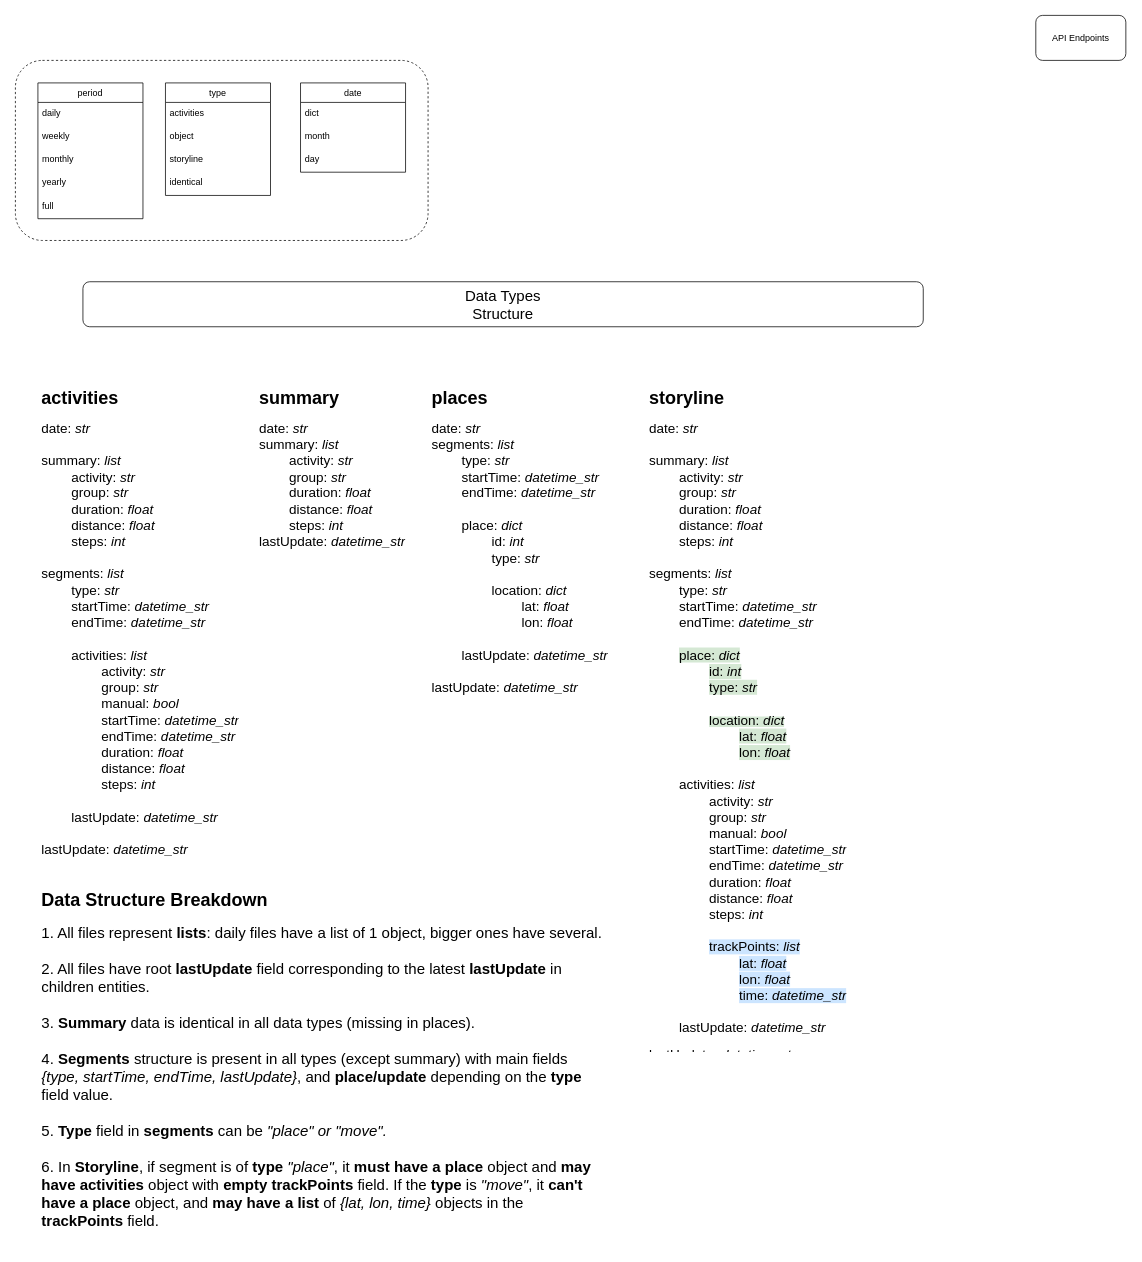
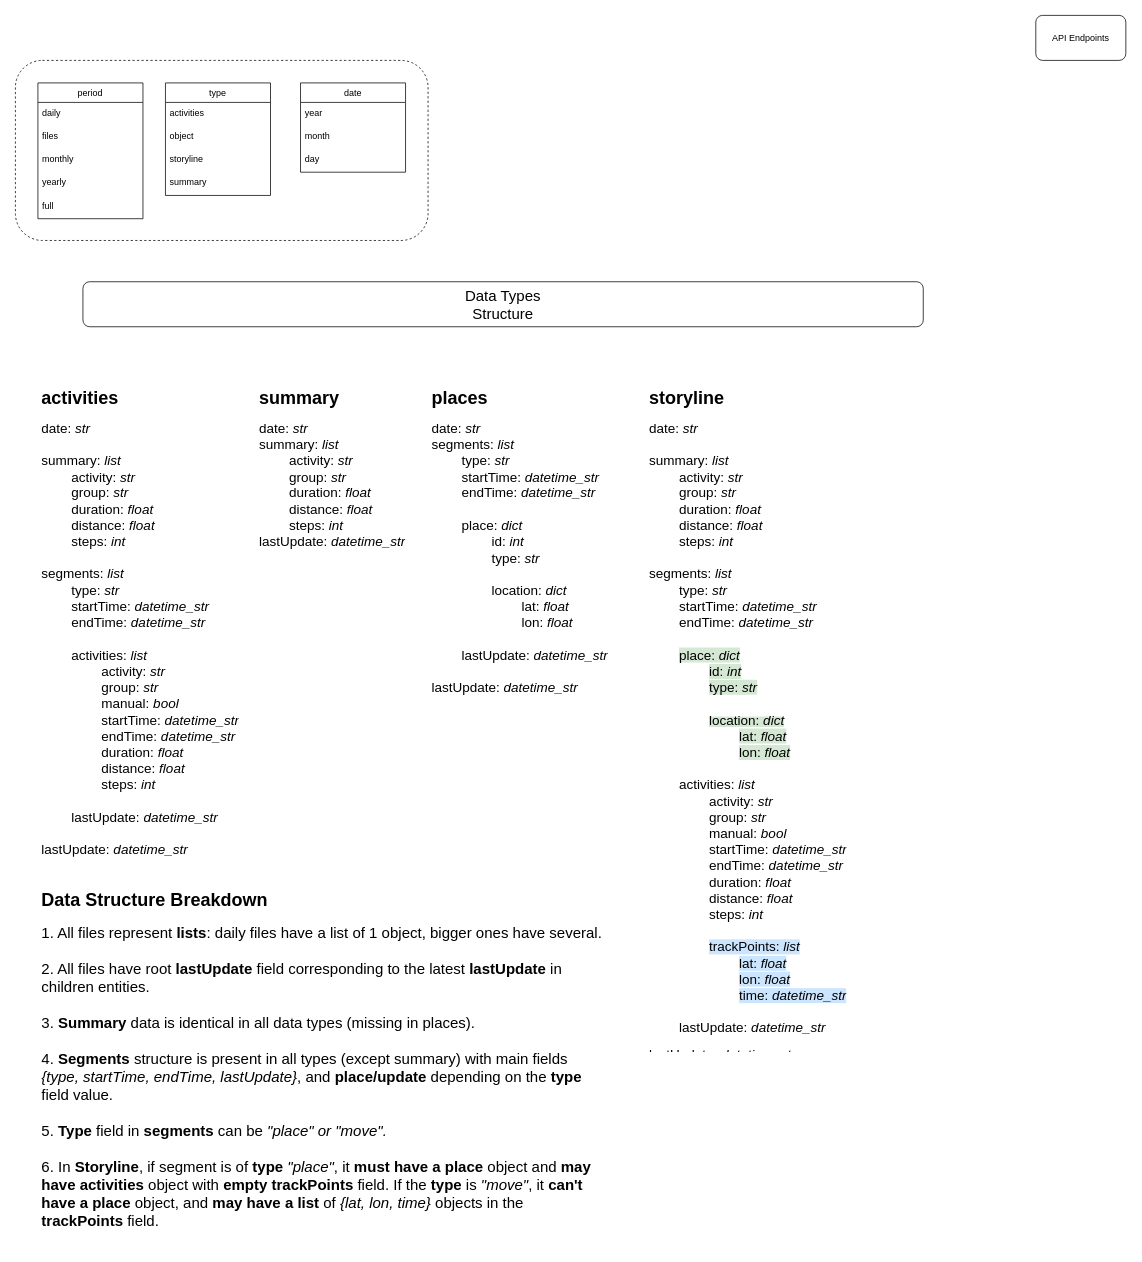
node "dict": label "dict" -> "year"
node "weekly": label "weekly" -> "files"
node "identical": label "identical" -> "summary"
